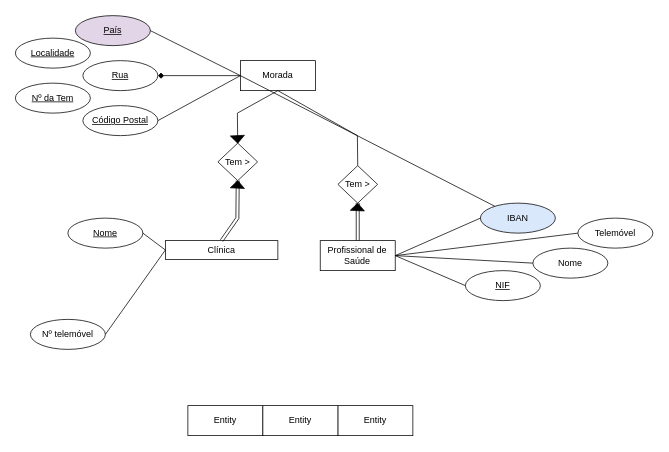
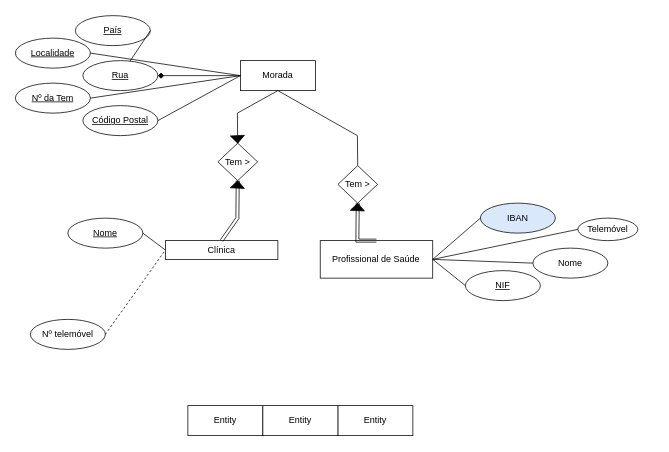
node "País": fillcolor #e1d5e7 -> #ffffff
edge "País" -- "Morada": now "País" -- "Rua"
edge "Localidade" -- "Morada": added
edge "Morada" -- "IBAN": now "Morada" -- "Nº da Tem"
node "Telemóvel": size 75x30 -> 60x23
node "Profissional de Saúde": size 75x30 -> 113x38
edge "Clínica" -- "Nº telemóvel": style solid -> dashed
